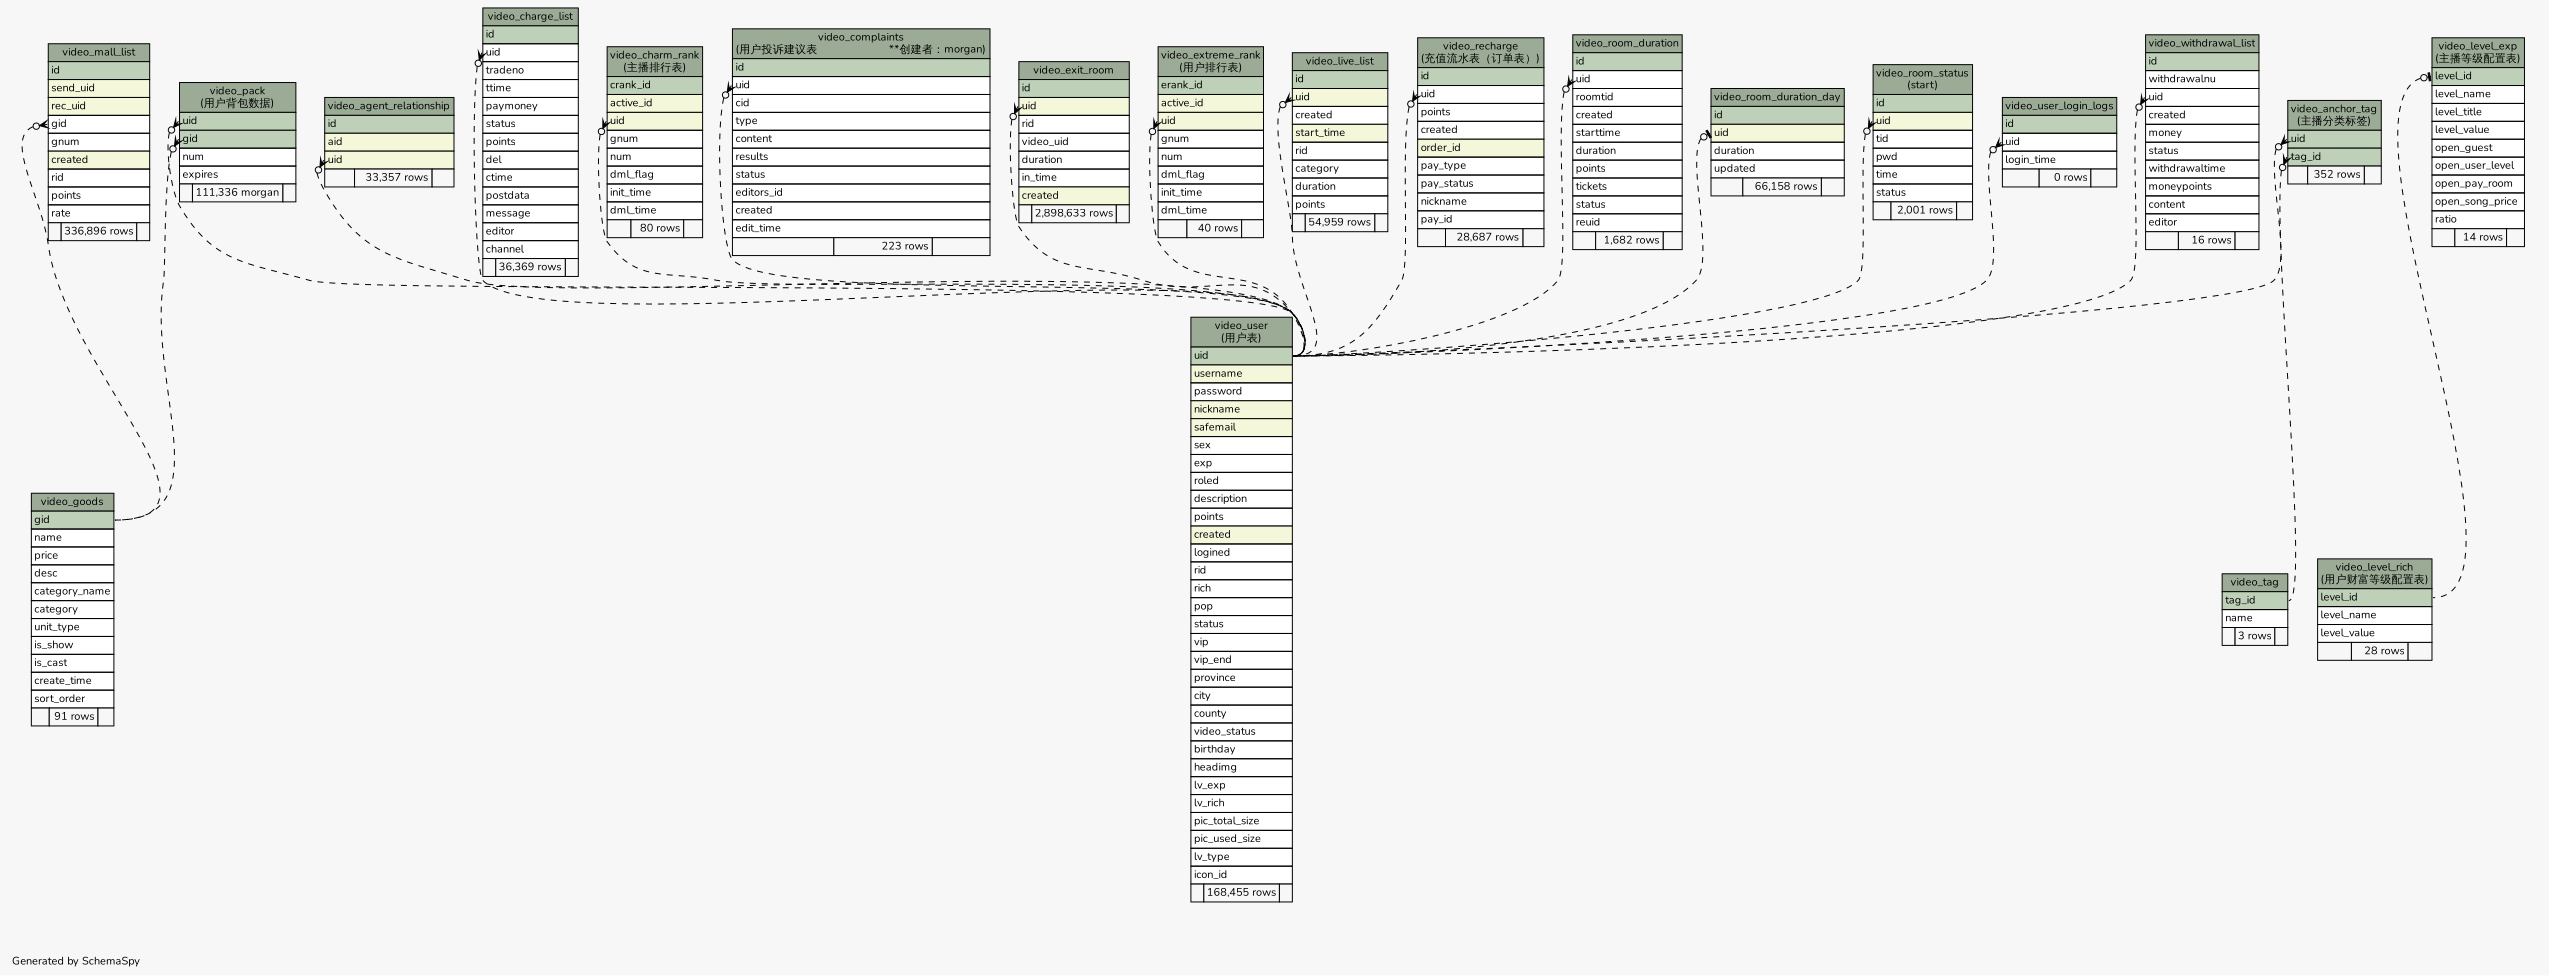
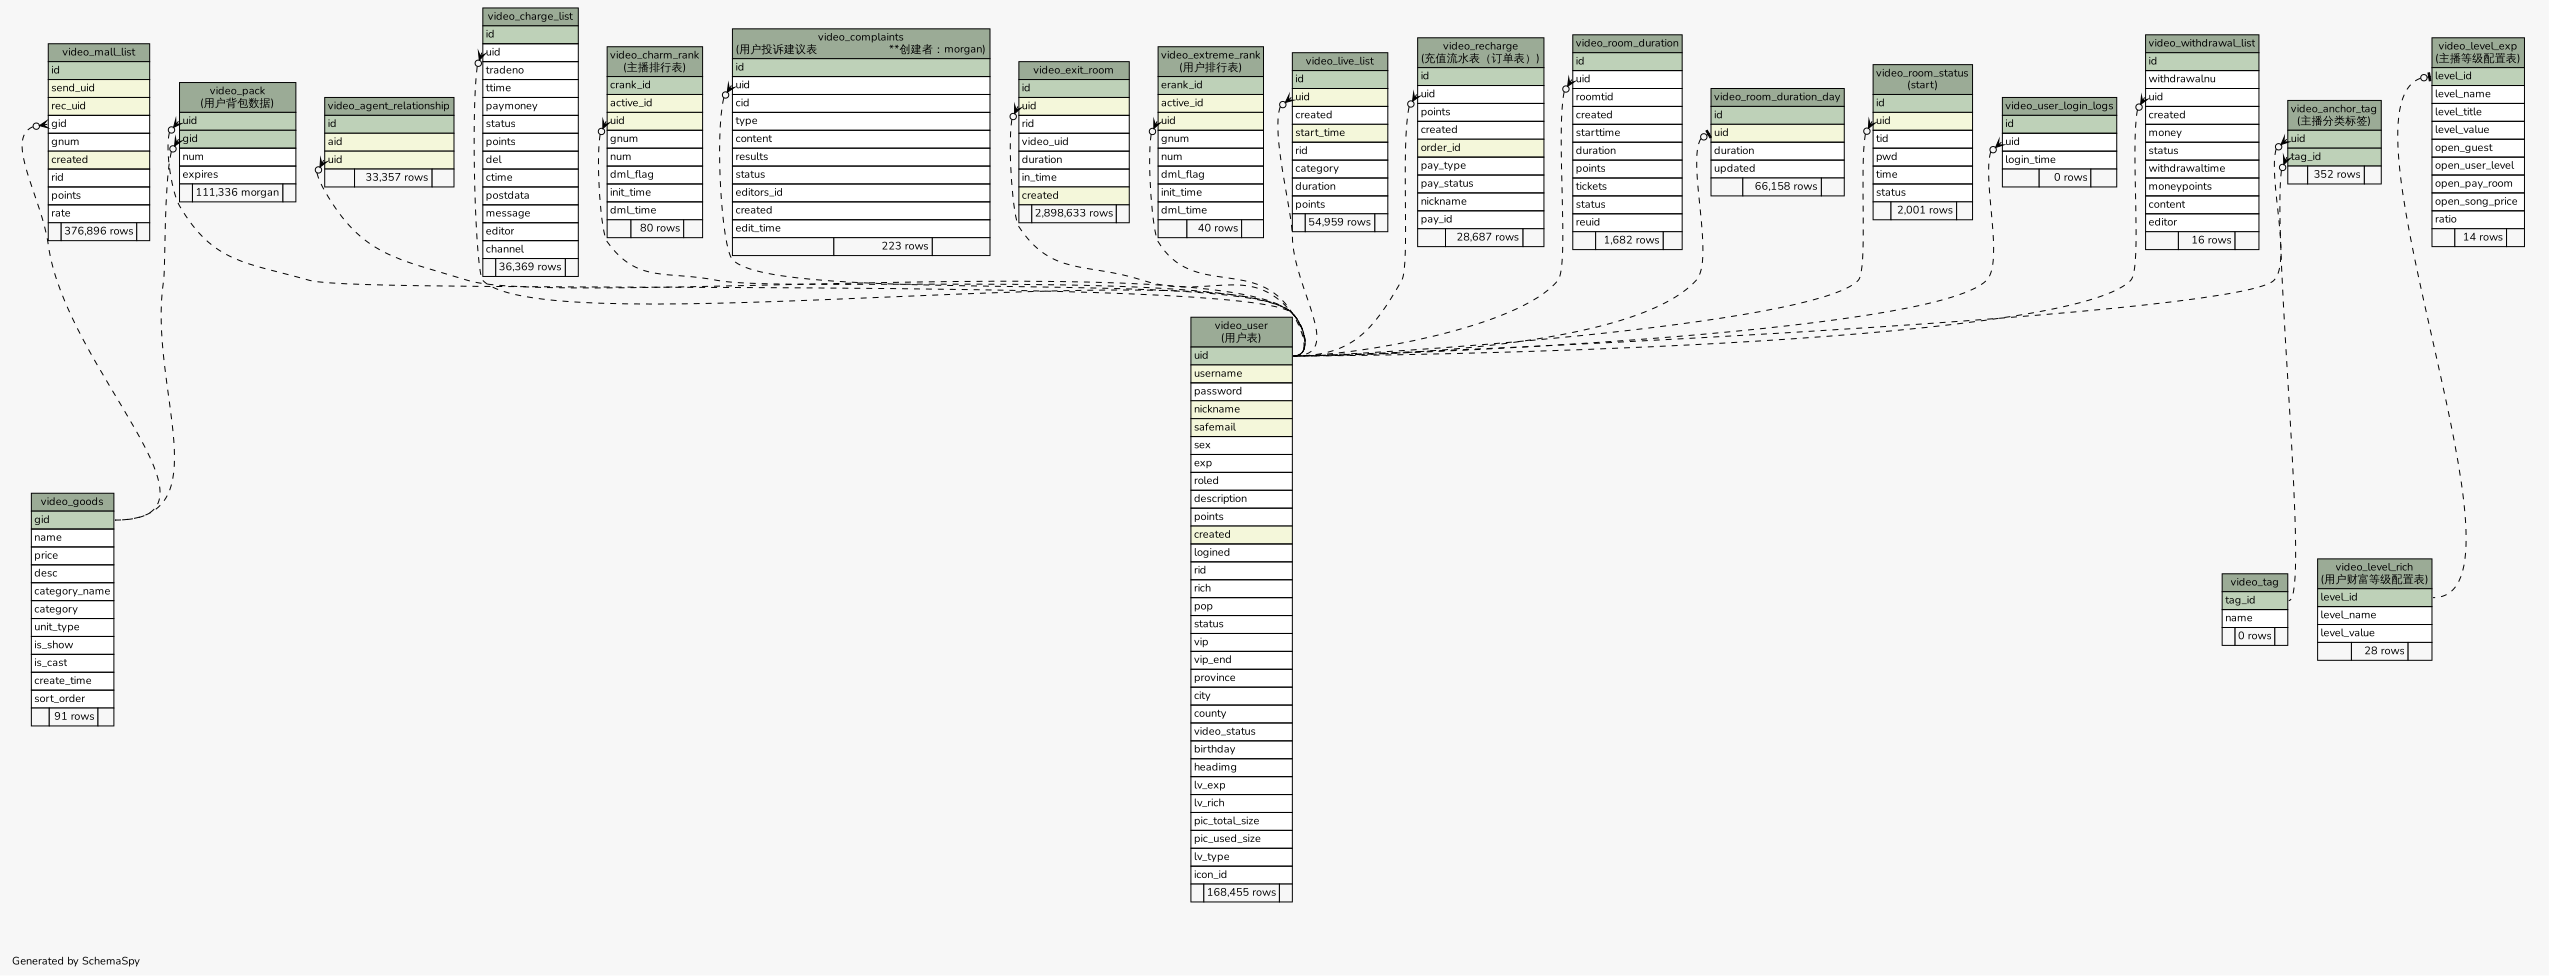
node "video_mall_list": text "336,896 rows" -> "376,896 rows"
node "video_tag": text "3 rows" -> "0 rows"
